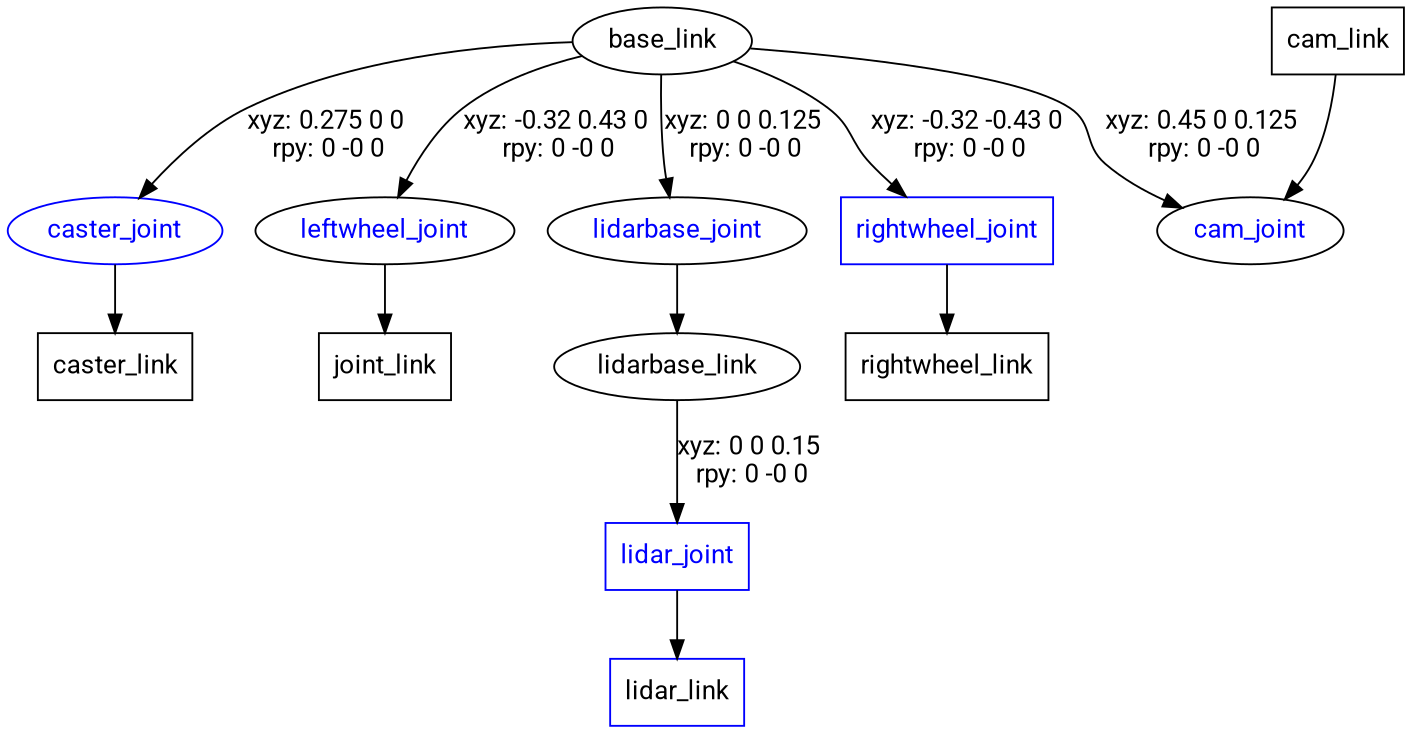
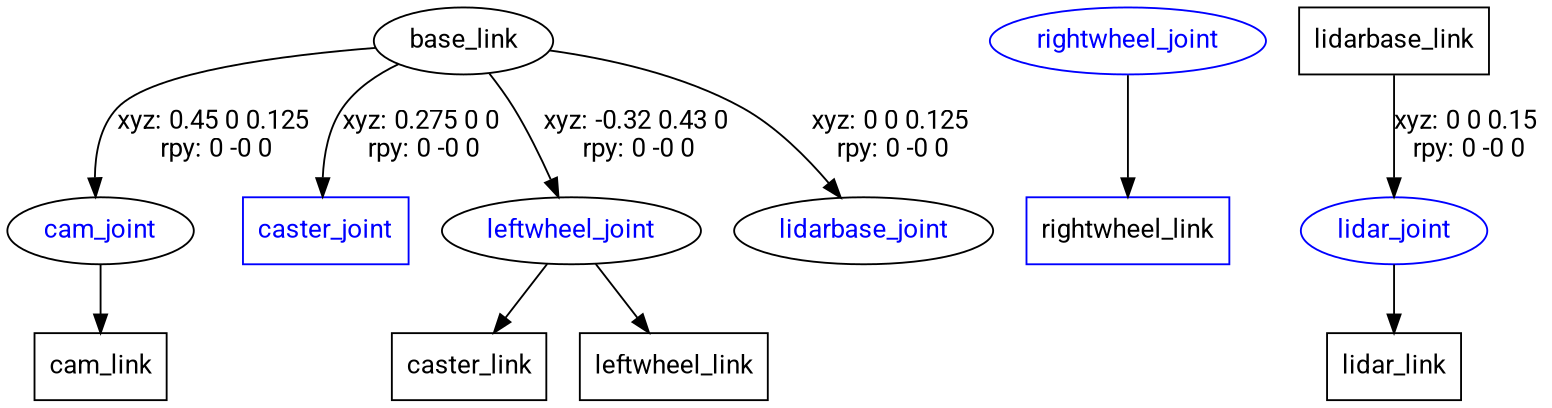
edge "base_link" -> "rightwheel_joint": removed, label "xyz: -0.32 -0.43 0 rpy: 0 -0 0"
edge "cam_link" -> "cam_joint": reversed
node "caster_joint": shape ellipse -> box
node "rightwheel_joint": shape box -> ellipse
edge "caster_joint" -> "caster_link": now "leftwheel_joint" -> "caster_link"
edge "lidarbase_joint" -> "lidarbase_link": removed
node "joint_link": label "joint_link" -> "leftwheel_link"
node "lidarbase_link": shape ellipse -> box
node "rightwheel_link": color black -> blue
node "lidar_joint": shape box -> ellipse
node "lidar_link": color blue -> black
